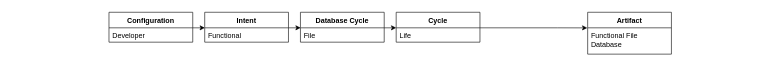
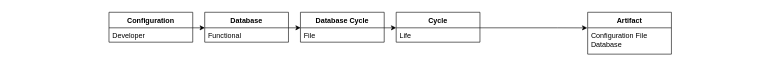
node "Intent": label "Intent" -> "Database"
node "Functional File Database": label "Functional File Database" -> "Configuration File Database"
